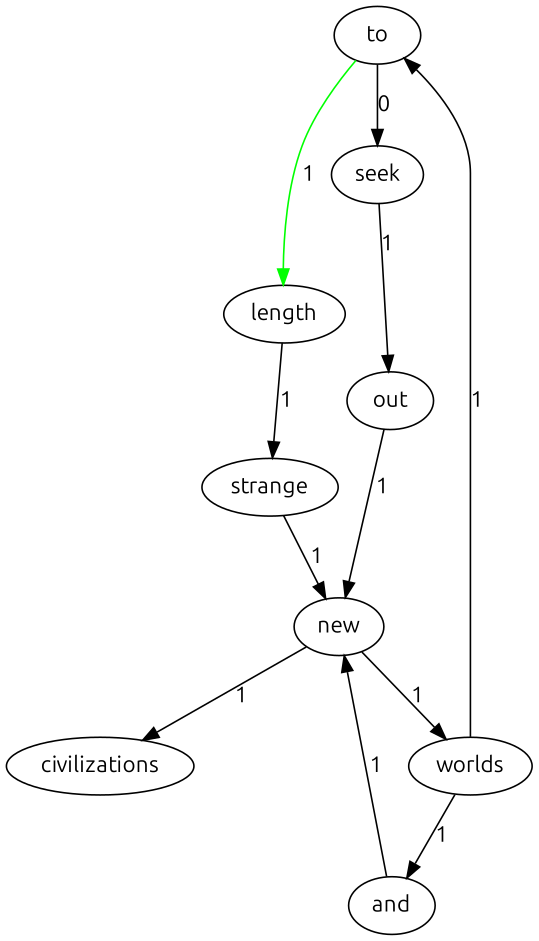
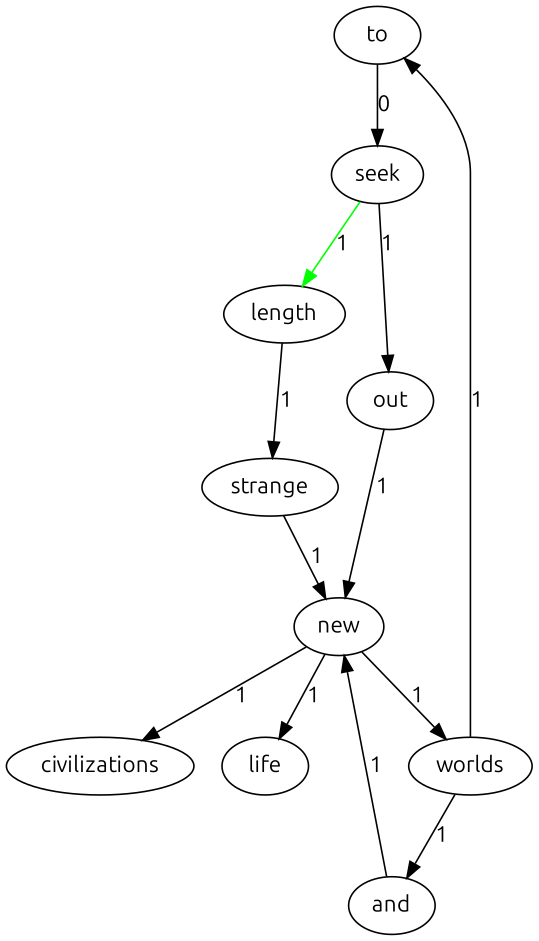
edge "to" -> "length": now "seek" -> "length"
node "life": added
